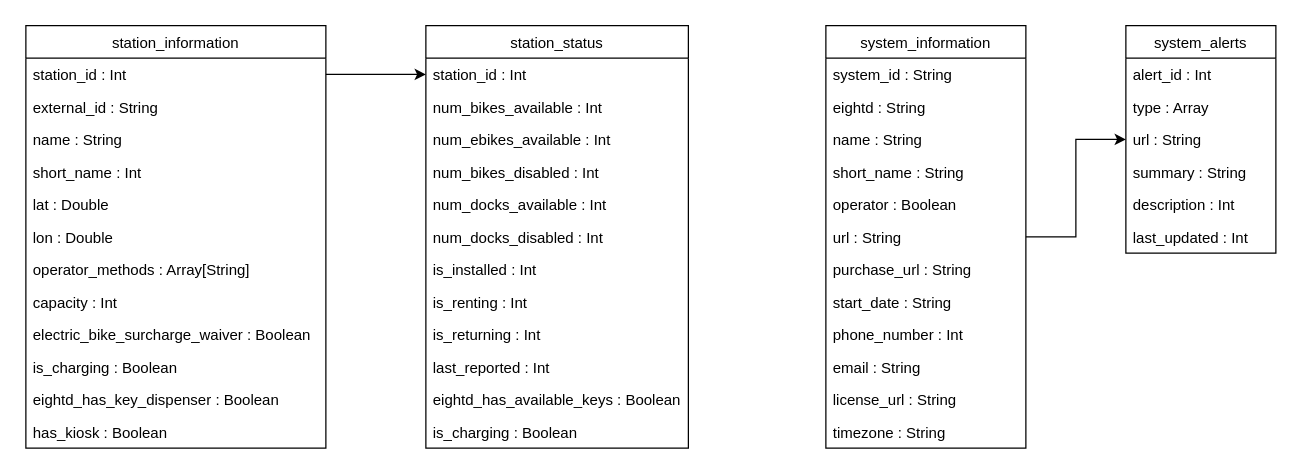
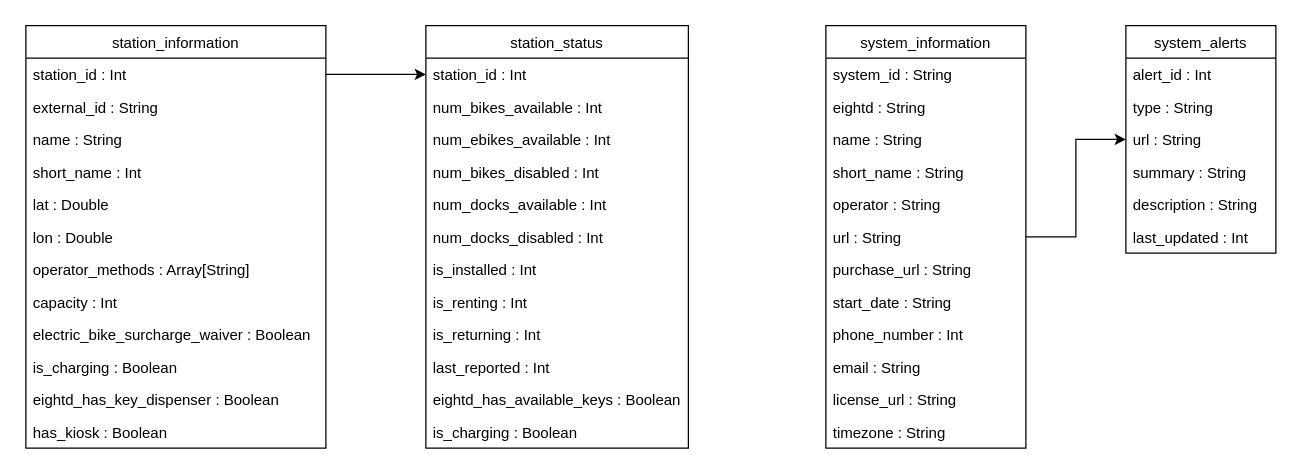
node "type : Array": label "type : Array" -> "type : String"
node "operator : Boolean": label "operator : Boolean" -> "operator : String"
node "description : Int": label "description : Int" -> "description : String"
